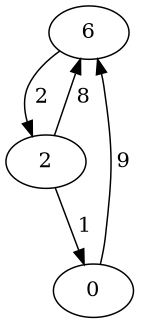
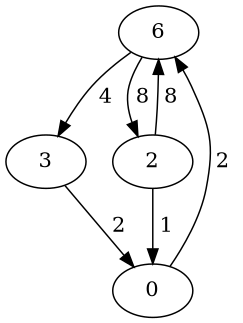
edge "6" -> "2": label " 2 " -> " 8 "
node "3": added
edge "0" -> "6": label " 9 " -> " 2 "
